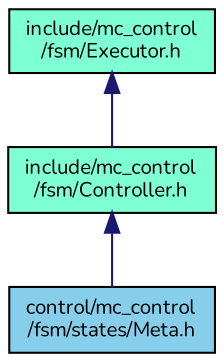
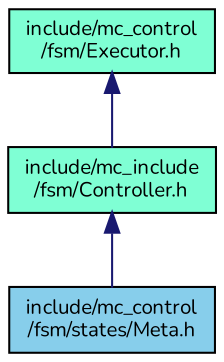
node "include/mc_control /fsm/Controller.h": label "include/mc_control /fsm/Controller.h" -> "include/mc_include /fsm/Controller.h"
node "control/mc_control /fsm/states/Meta.h": label "control/mc_control /fsm/states/Meta.h" -> "include/mc_control /fsm/states/Meta.h"
